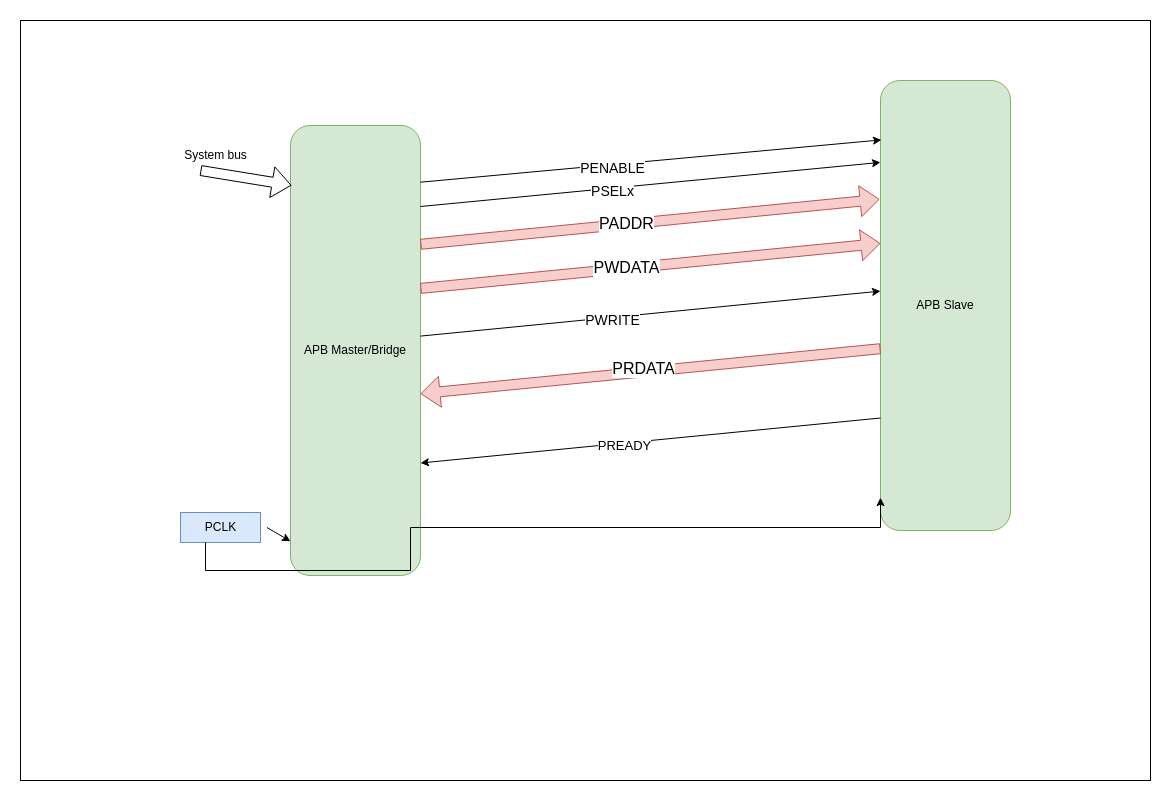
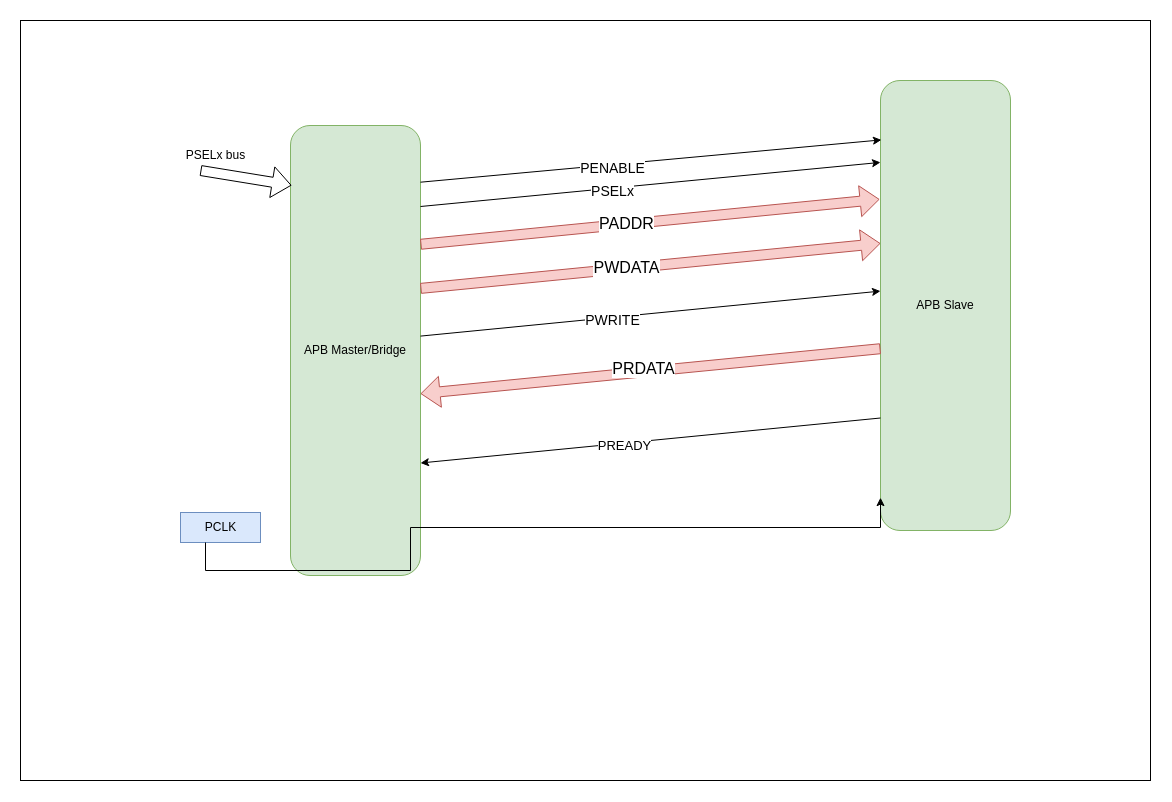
node "System bus": label "System bus" -> "PSELx bus"
edge "PCLK" -> "APB Master/Bridge": removed
